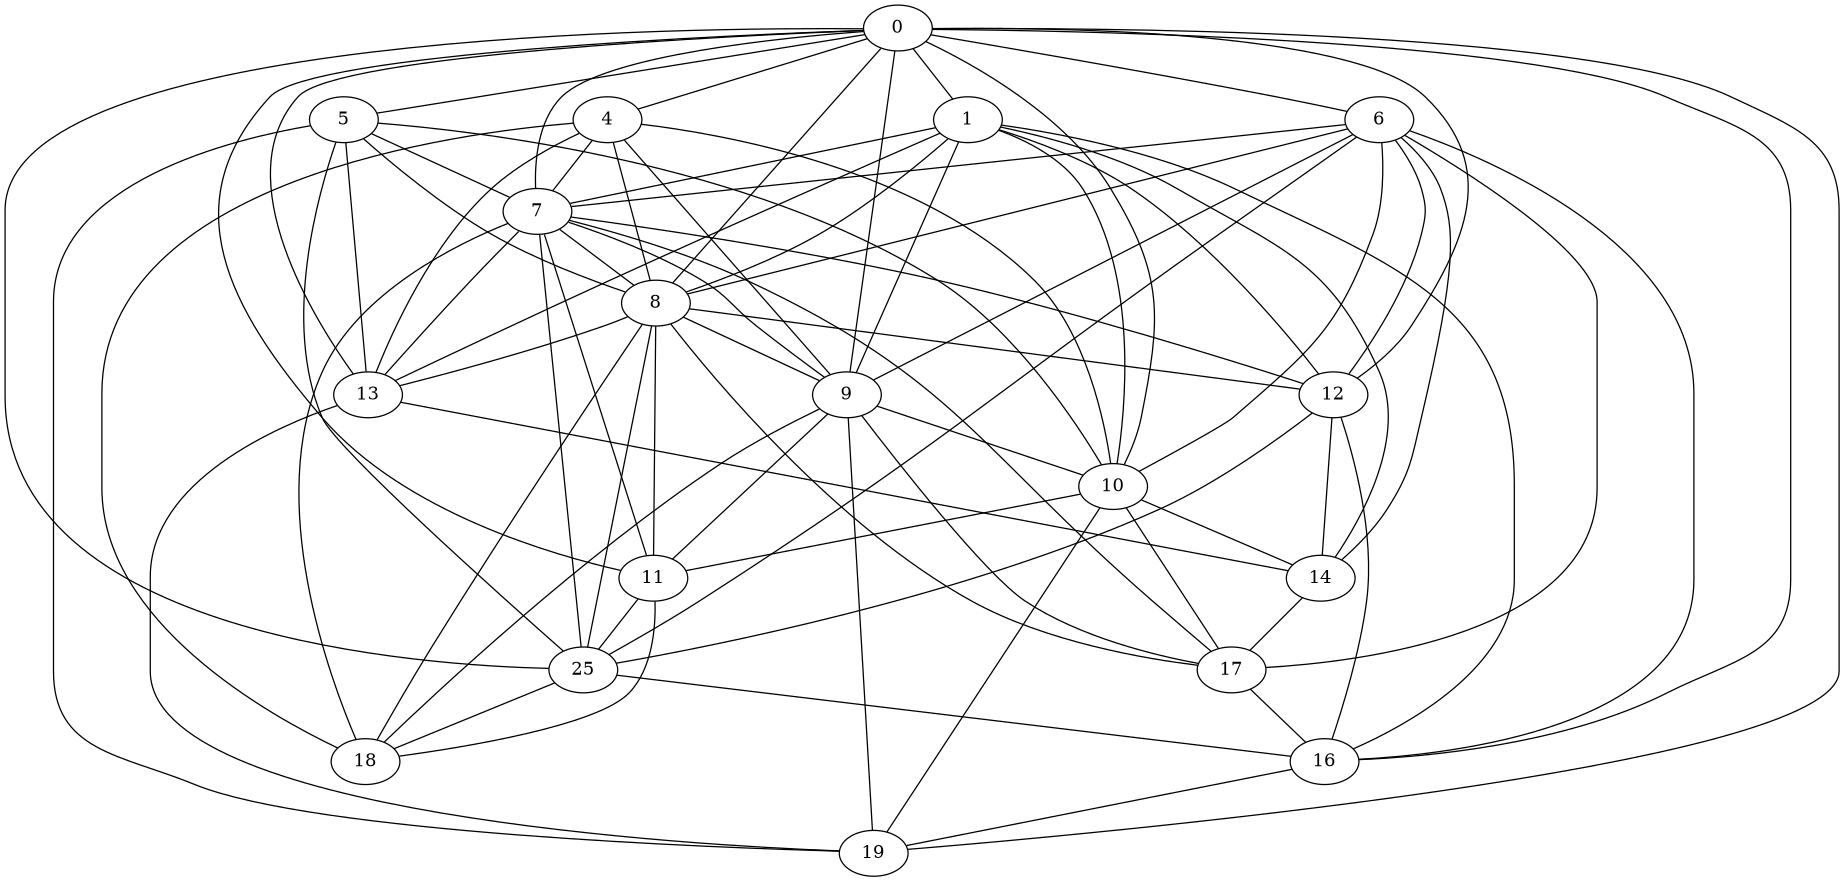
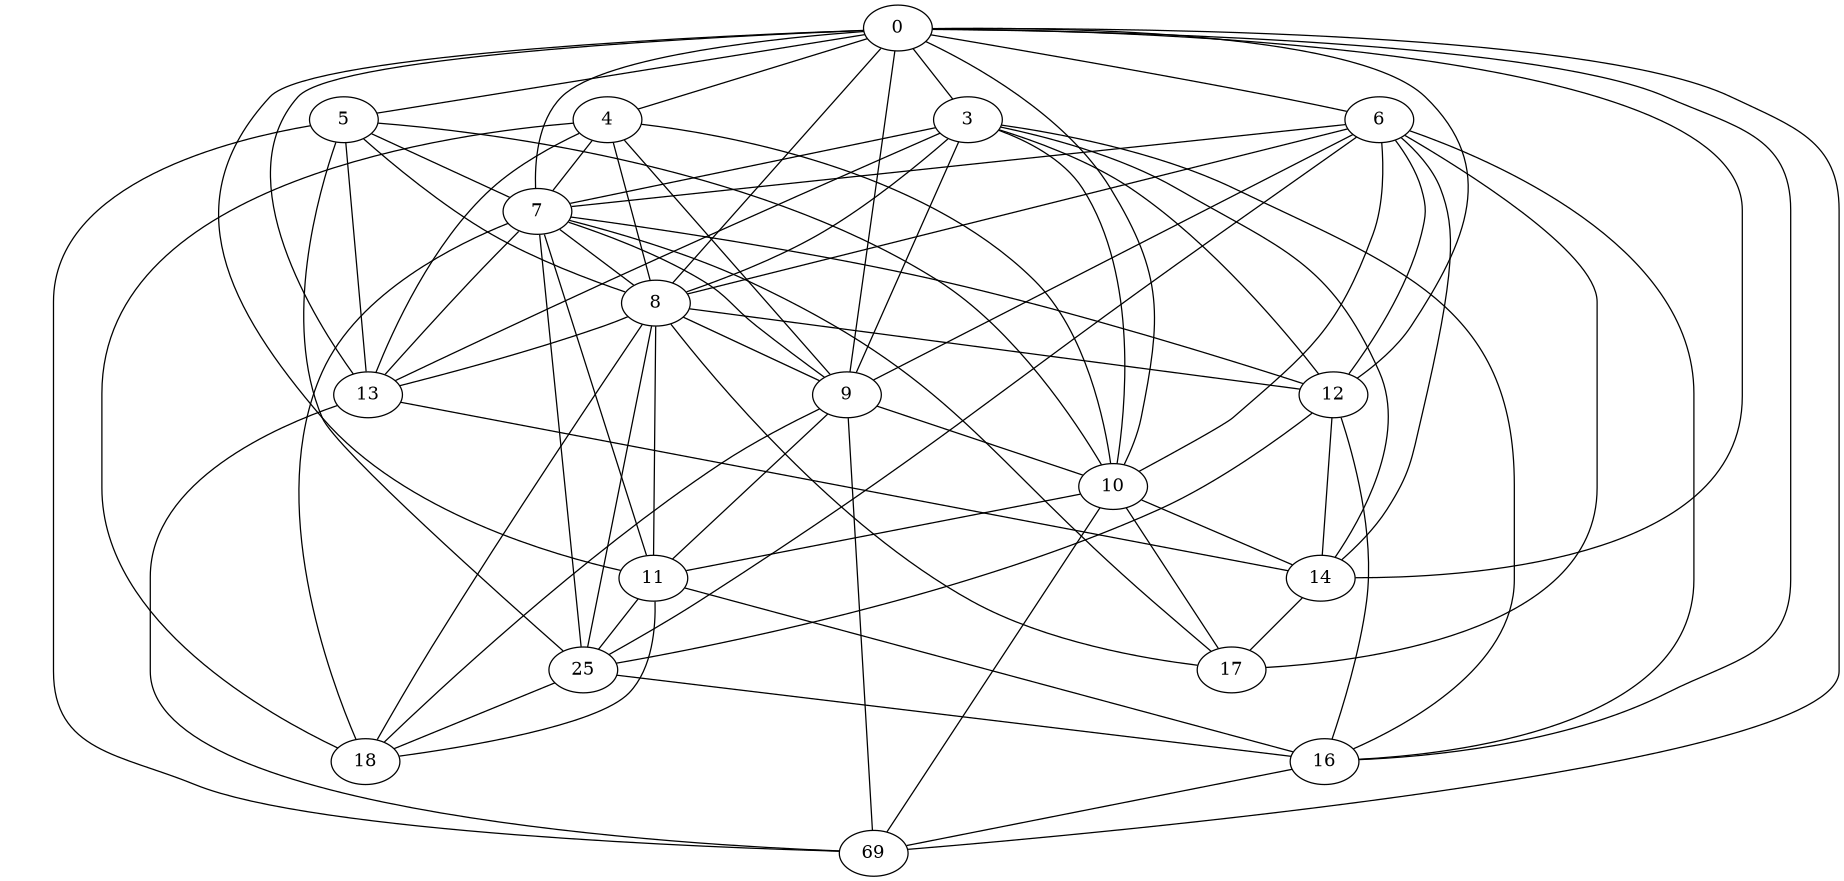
node "1": label "1" -> "3"
edge "0" -- "25": now "0" -- "14"
edge "9" -- "17": removed
edge "17" -- "16": now "11" -- "16"
node "19": label "19" -> "69"
